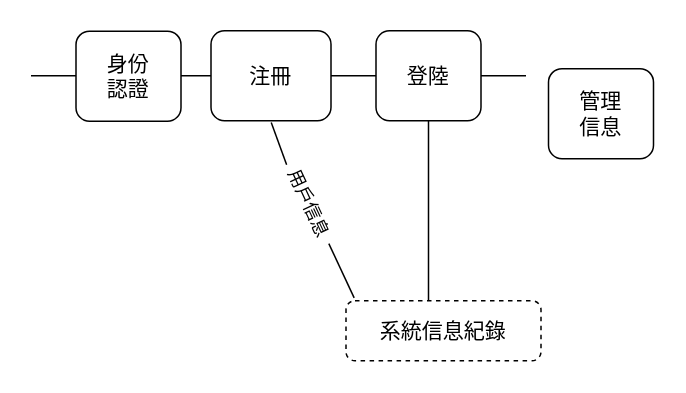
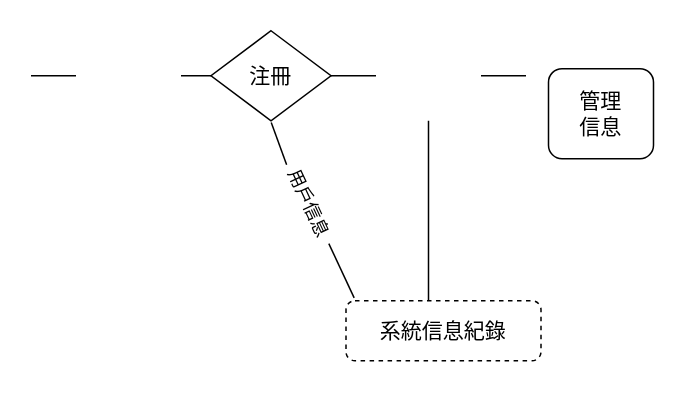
node "身份 認證": removed
node "注冊": shape rounded rectangle -> diamond
node "登陸": removed
